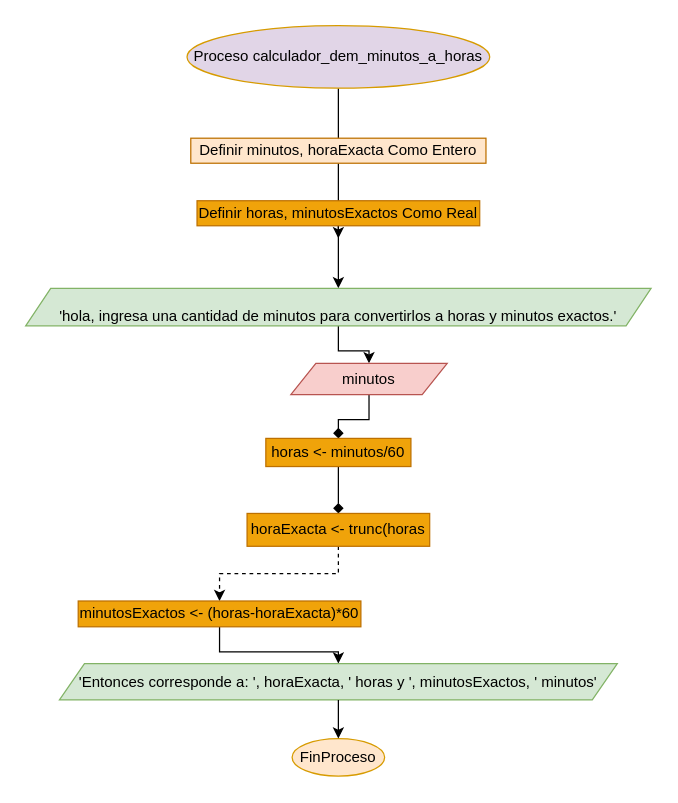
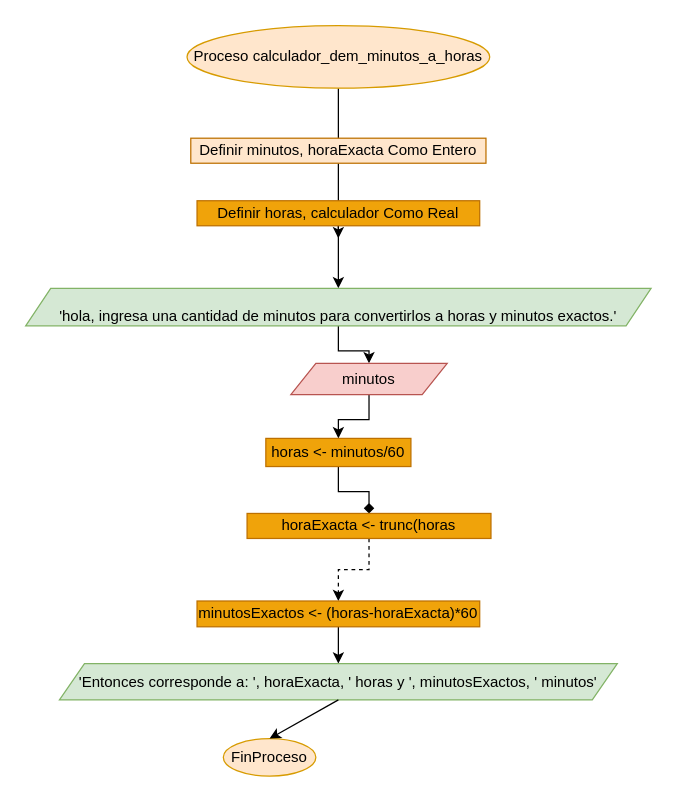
node "Proceso calculador_dem_minutos_a_horas": fillcolor #e1d5e7 -> #ffe6cc
node "Definir horas, minutosExactos Como Real": label "Definir horas, minutosExactos Como Real" -> "Definir horas, calculador Como Real"
edge "minutos" -> "horas <- minutos/60": arrowhead diamond -> classic
node "horaExacta <- trunc(horas": size 183x33 -> 244x25
node "minutosExactos <- (horas-horaExacta)*60": moved (219, 614) -> (338, 614)
node "FinProceso": moved (338, 757) -> (269, 757)
